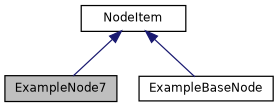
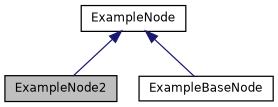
node "NodeItem": label "NodeItem" -> "ExampleNode"
node "ExampleNode7": label "ExampleNode7" -> "ExampleNode2"
